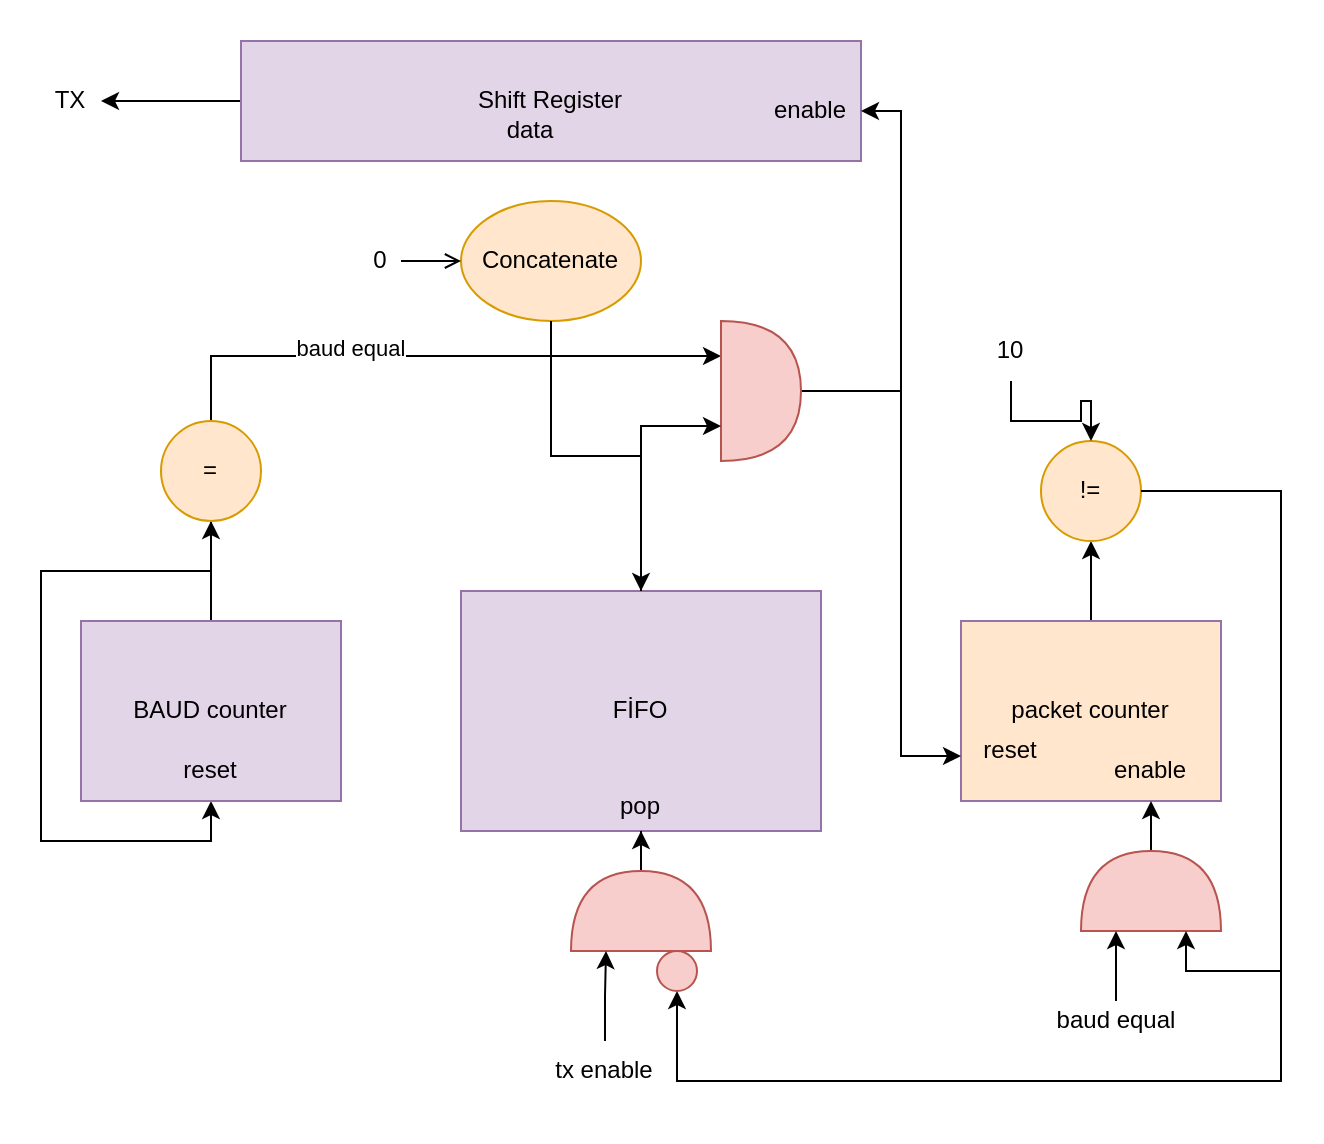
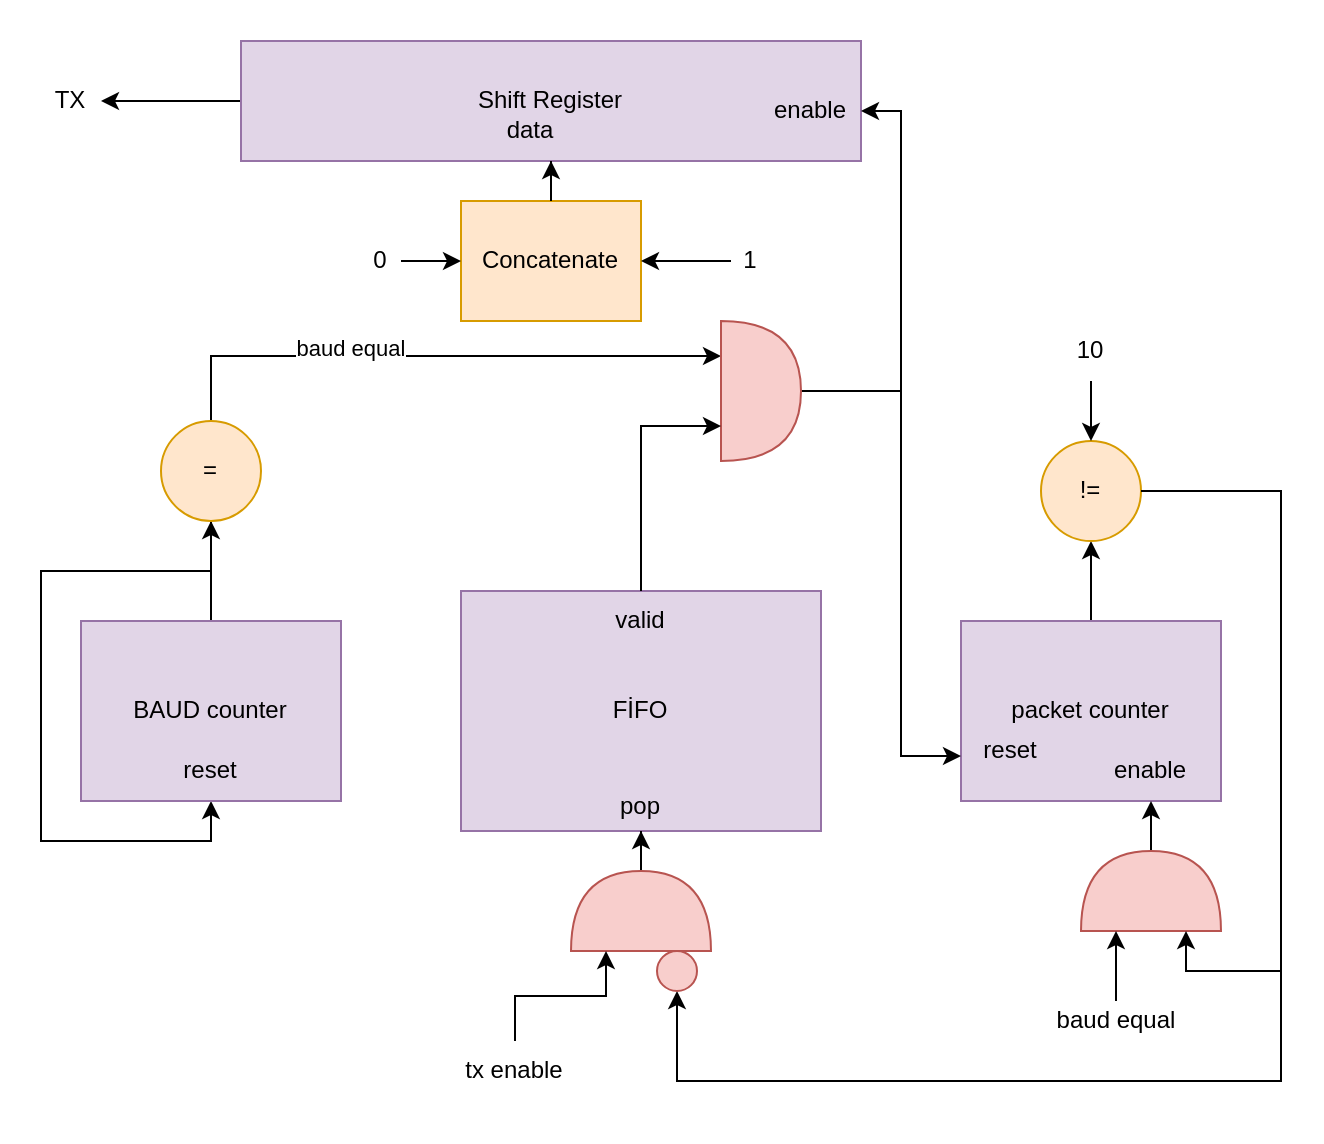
edge "0" -> "Concatenate": arrowhead open -> classic
node "Concatenate": shape ellipse -> rectangle
edge "1" -> "Concatenate": added
node "1": added
node "10": moved (1011, 351) -> (1091, 351)
edge "Concatenate" -> "FİFO": now "Concatenate" -> "Shift Register"
node "valid": added
node "packet counter": fillcolor #ffe6cc -> #e1d5e7
node "tx enable": moved (605, 1071) -> (515, 1071)
